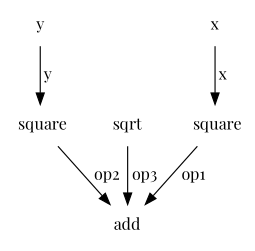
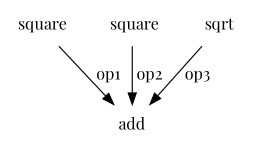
node "y": removed
node "x": removed
